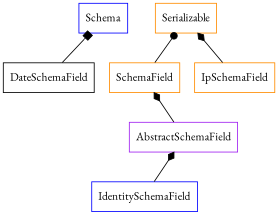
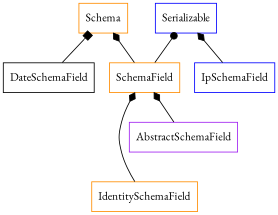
node "Schema": color blue -> darkorange
node "Serializable": color darkorange -> blue
edge "SchemaField" -> "Schema": added
node "IpSchemaField": color darkorange -> blue
edge "IdentitySchemaField" -> "AbstractSchemaField": now "IdentitySchemaField" -> "SchemaField"
node "IdentitySchemaField": color blue -> darkorange
